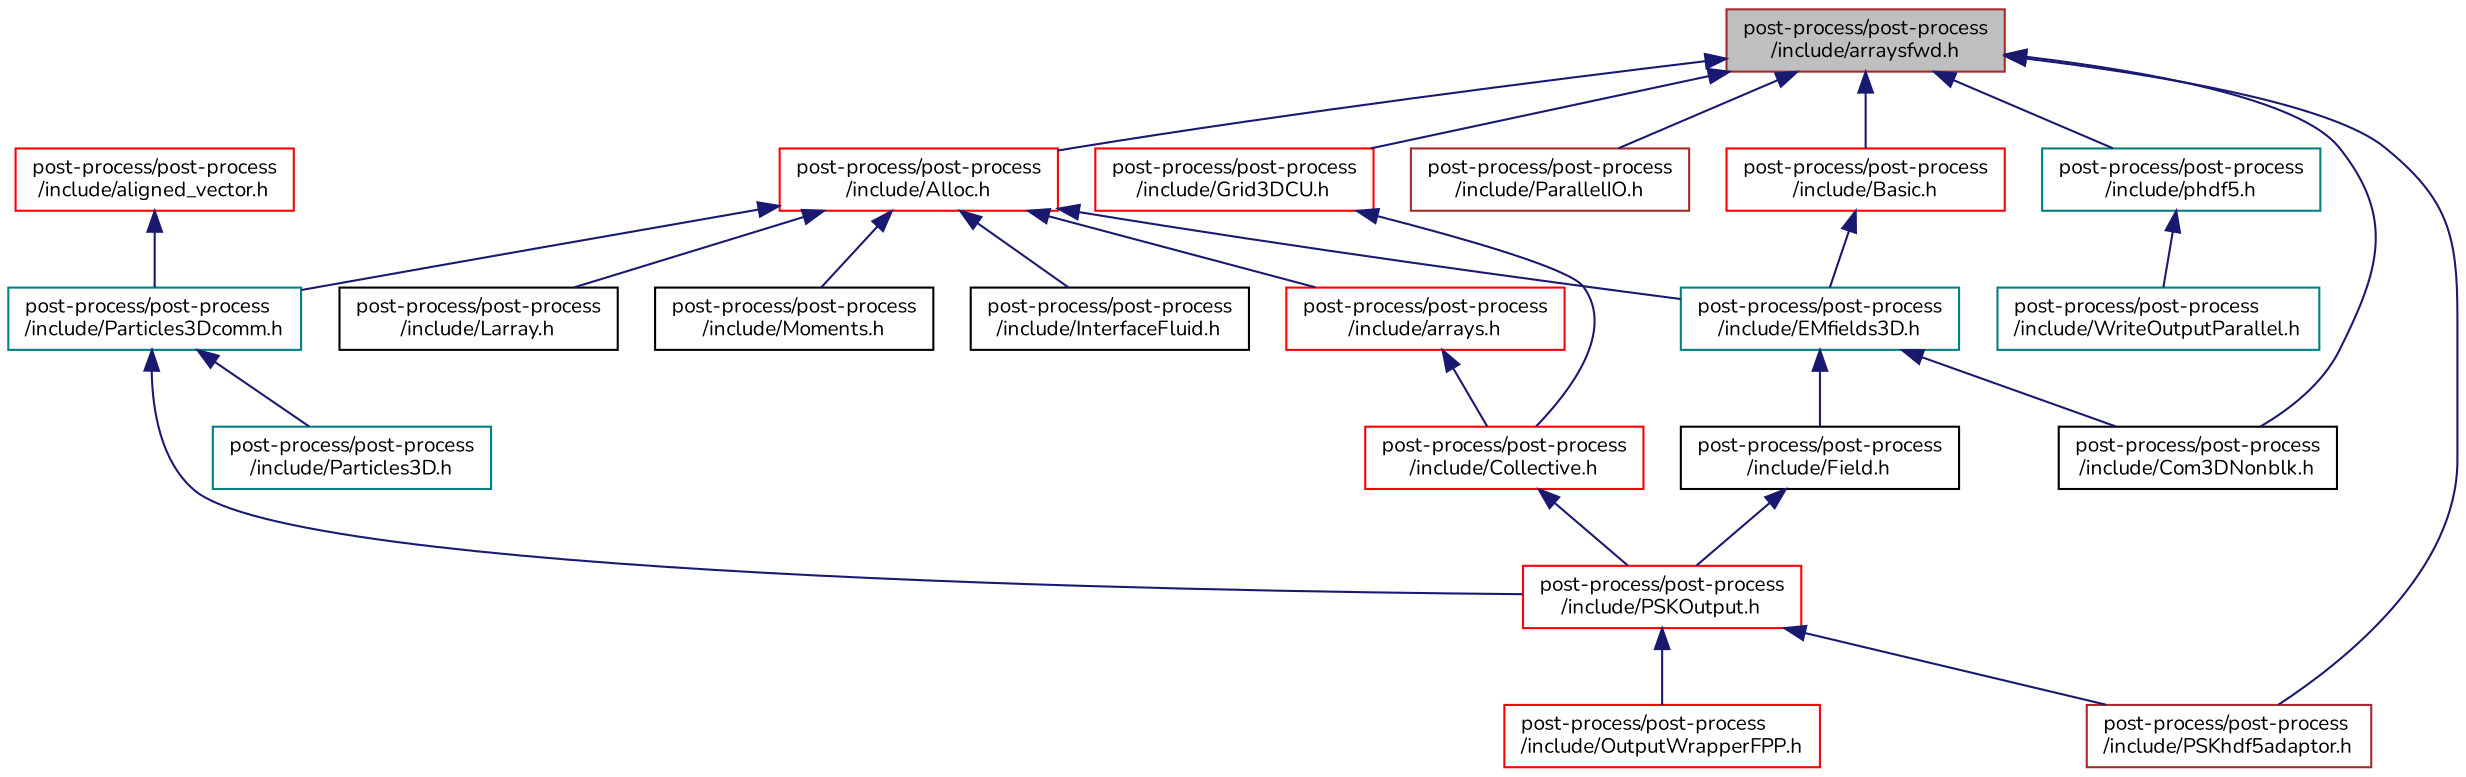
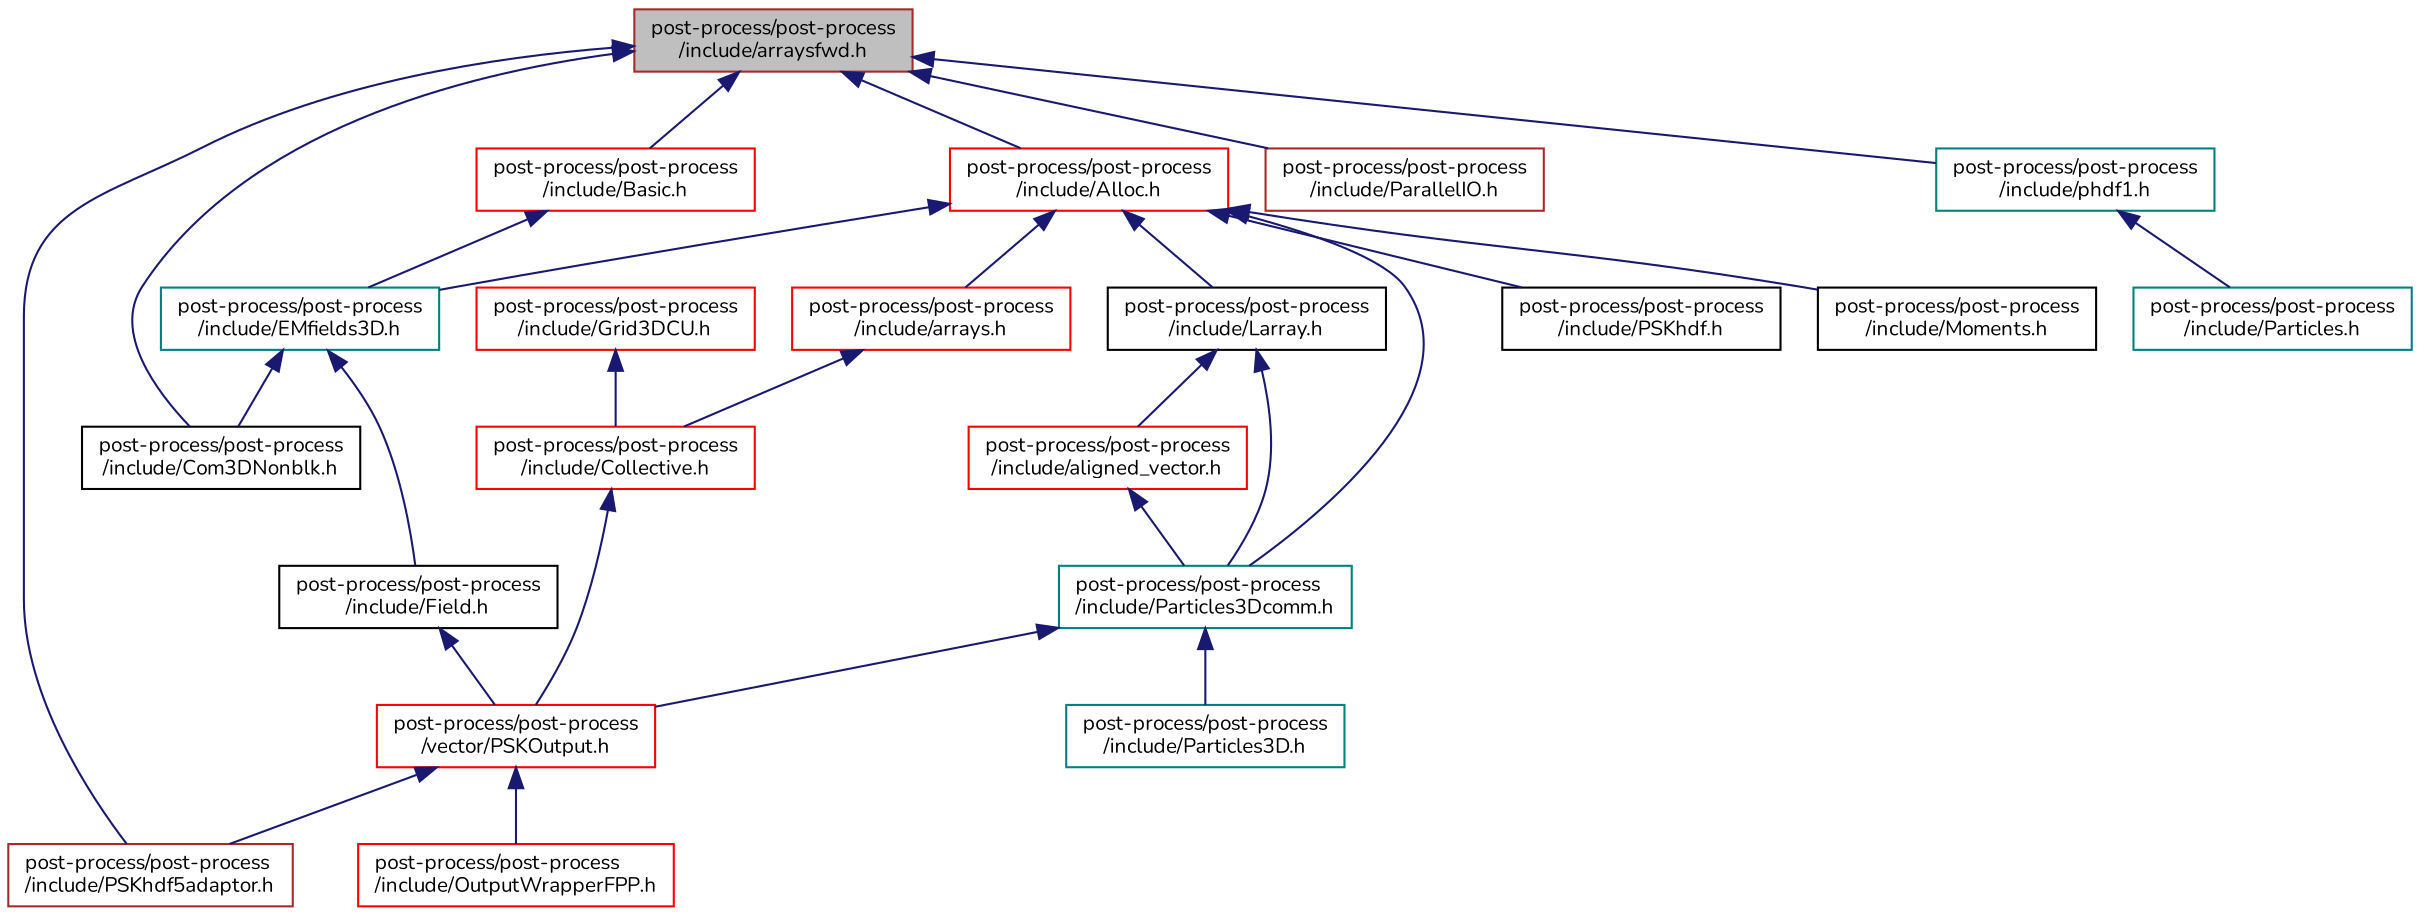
edge "post-process/post-process /include/Grid3DCU.h" -> "post-process/post-process /include/arraysfwd.h": removed
node "post-process/post-process /include/phdf5.h": label "post-process/post-process /include/phdf5.h" -> "post-process/post-process /include/phdf1.h"
node "post-process/post-process /include/InterfaceFluid.h": label "post-process/post-process /include/InterfaceFluid.h" -> "post-process/post-process /include/PSKhdf.h"
node "post-process/post-process /include/WriteOutputParallel.h": label "post-process/post-process /include/WriteOutputParallel.h" -> "post-process/post-process /include/Particles.h"
edge "post-process/post-process /include/aligned_vector.h" -> "post-process/post-process /include/Larray.h": added
edge "post-process/post-process /include/Particles3Dcomm.h" -> "post-process/post-process /include/Larray.h": added
node "post-process/post-process /include/PSKOutput.h": label "post-process/post-process /include/PSKOutput.h" -> "post-process/post-process /vector/PSKOutput.h"
